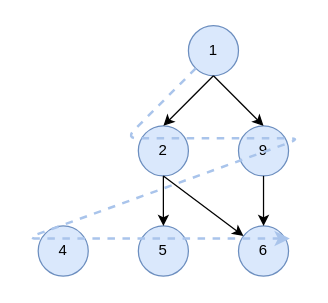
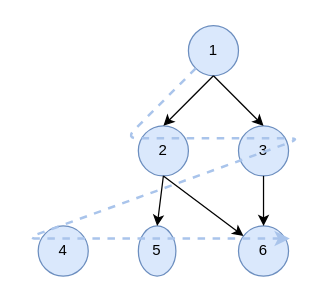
node "9": label "9" -> "3"
node "5": size 50x50 -> 38x50
